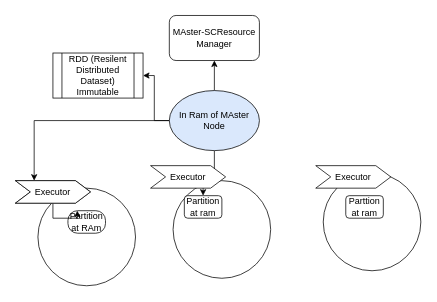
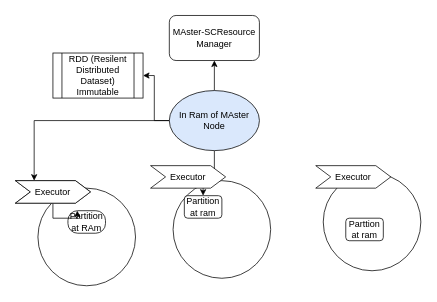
node "Parttion at ram": moved (364, 207) -> (364, 229)
